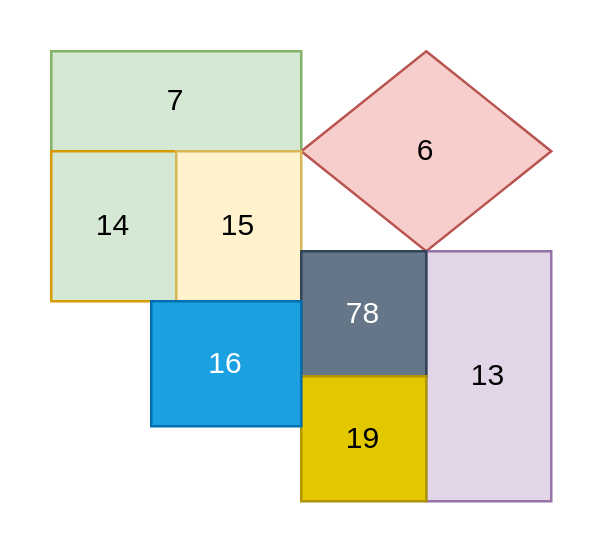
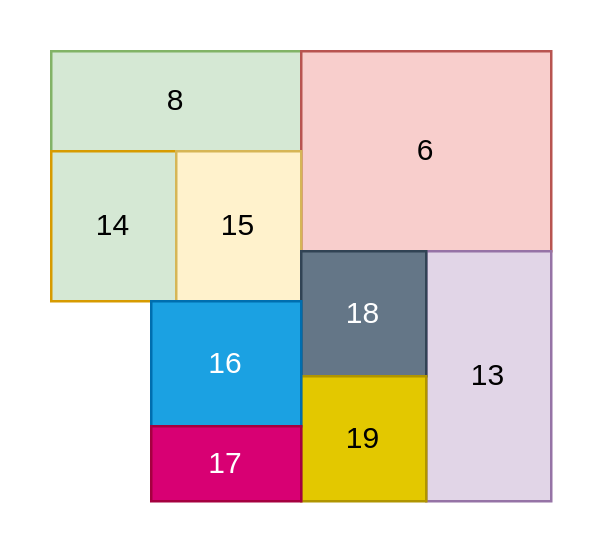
node "7": label "7" -> "8"
node "6": shape diamond -> rectangle
node "78": label "78" -> "18"
node "17": added
